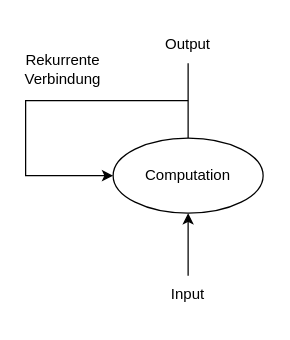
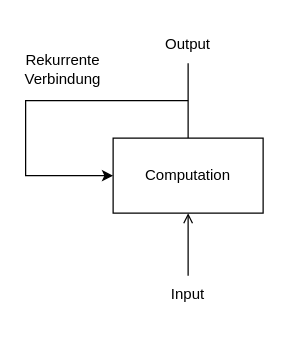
node "Computation": shape ellipse -> rectangle
edge "Input" -> "Computation": arrowhead classic -> open
